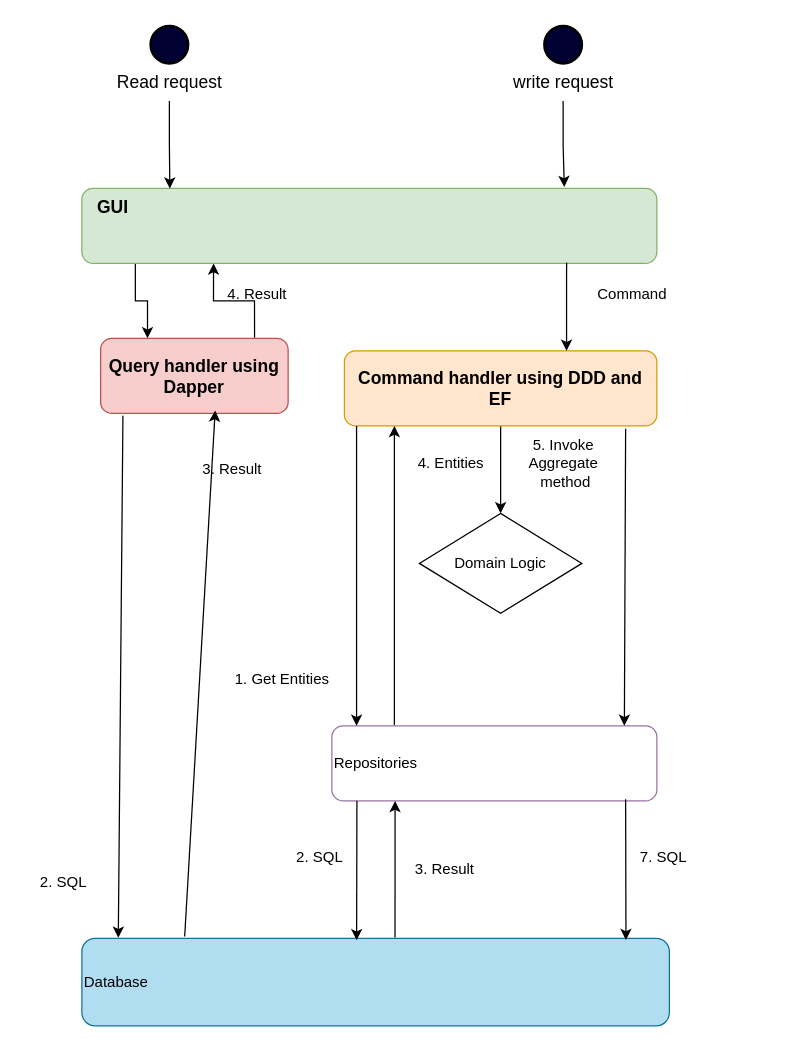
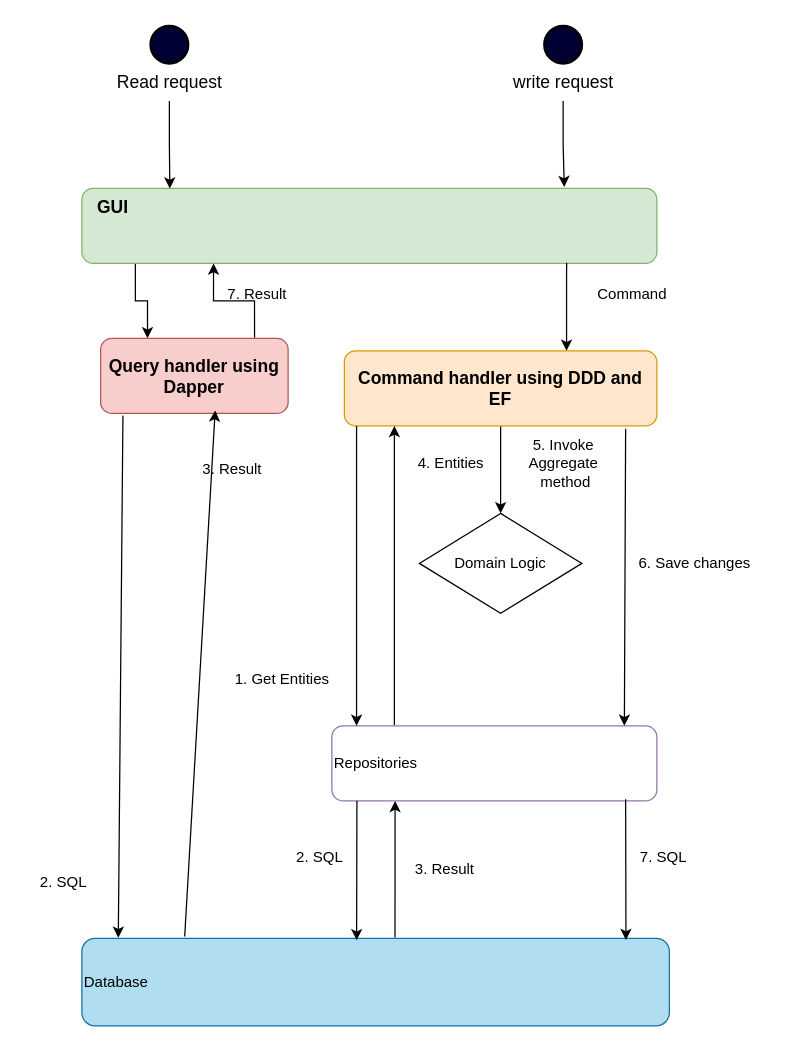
node "4. Result": label "4. Result" -> "7. Result"
node "6. Save changes": added
